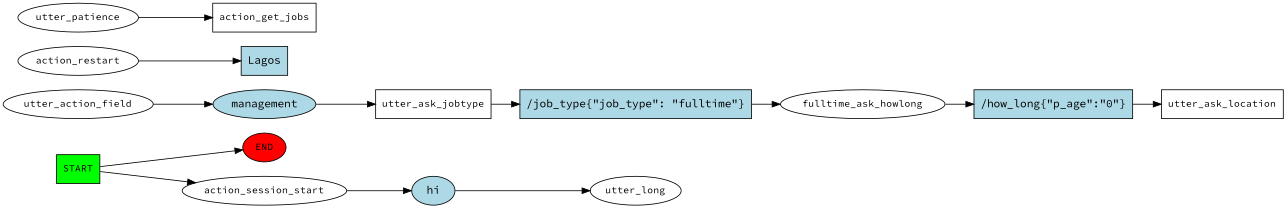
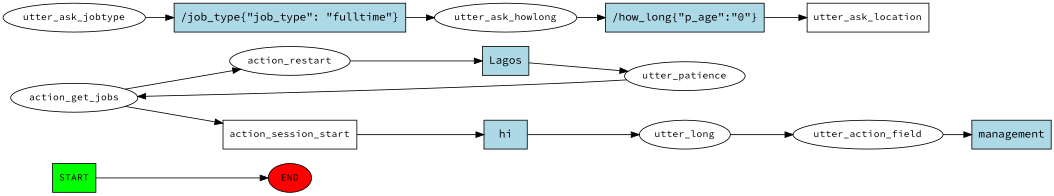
node "action_get_jobs": shape box -> ellipse
edge "Lagos" -> "utter_patience": added
edge "action_get_jobs" -> "action_restart": added
node "management": shape ellipse -> box
edge "management" -> "utter_ask_jobtype": removed
node "utter_ask_jobtype": shape box -> ellipse
node "fulltime_ask_howlong": label "fulltime_ask_howlong" -> "utter_ask_howlong"
edge "utter_long" -> "utter_action_field": added
edge "START" -> "action_session_start": now "action_get_jobs" -> "action_session_start"
node "action_session_start": shape ellipse -> box
node "hi": shape ellipse -> box
